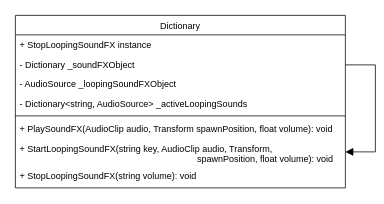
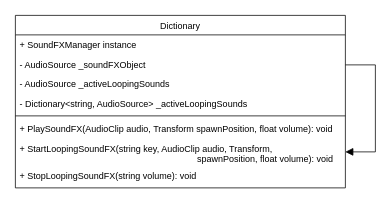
node "+ StopLoopingSoundFX instance": label "+ StopLoopingSoundFX instance" -> "+ SoundFXManager instance"
node "- Dictionary _soundFXObject": label "- Dictionary _soundFXObject" -> "- AudioSource _soundFXObject"
node "- AudioSource _loopingSoundFXObject": label "- AudioSource _loopingSoundFXObject" -> "- AudioSource _activeLoopingSounds"
